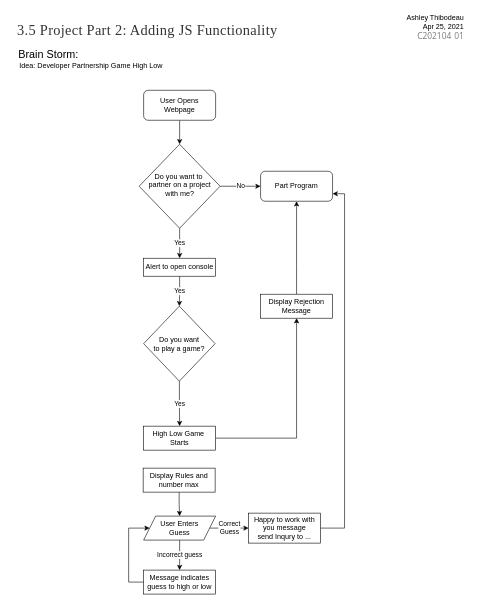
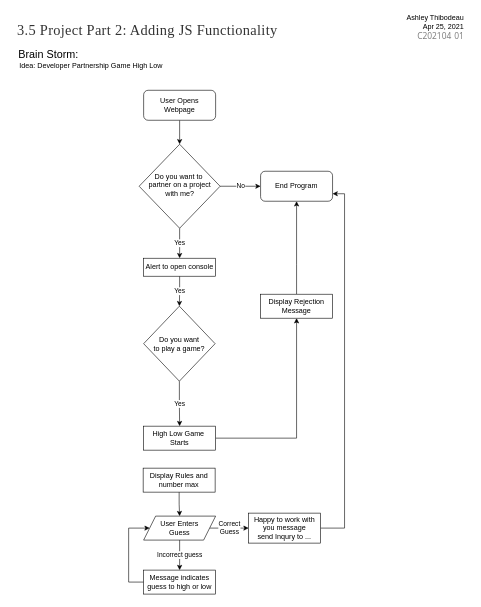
node "Part Program": label "Part Program" -> "End Program"
